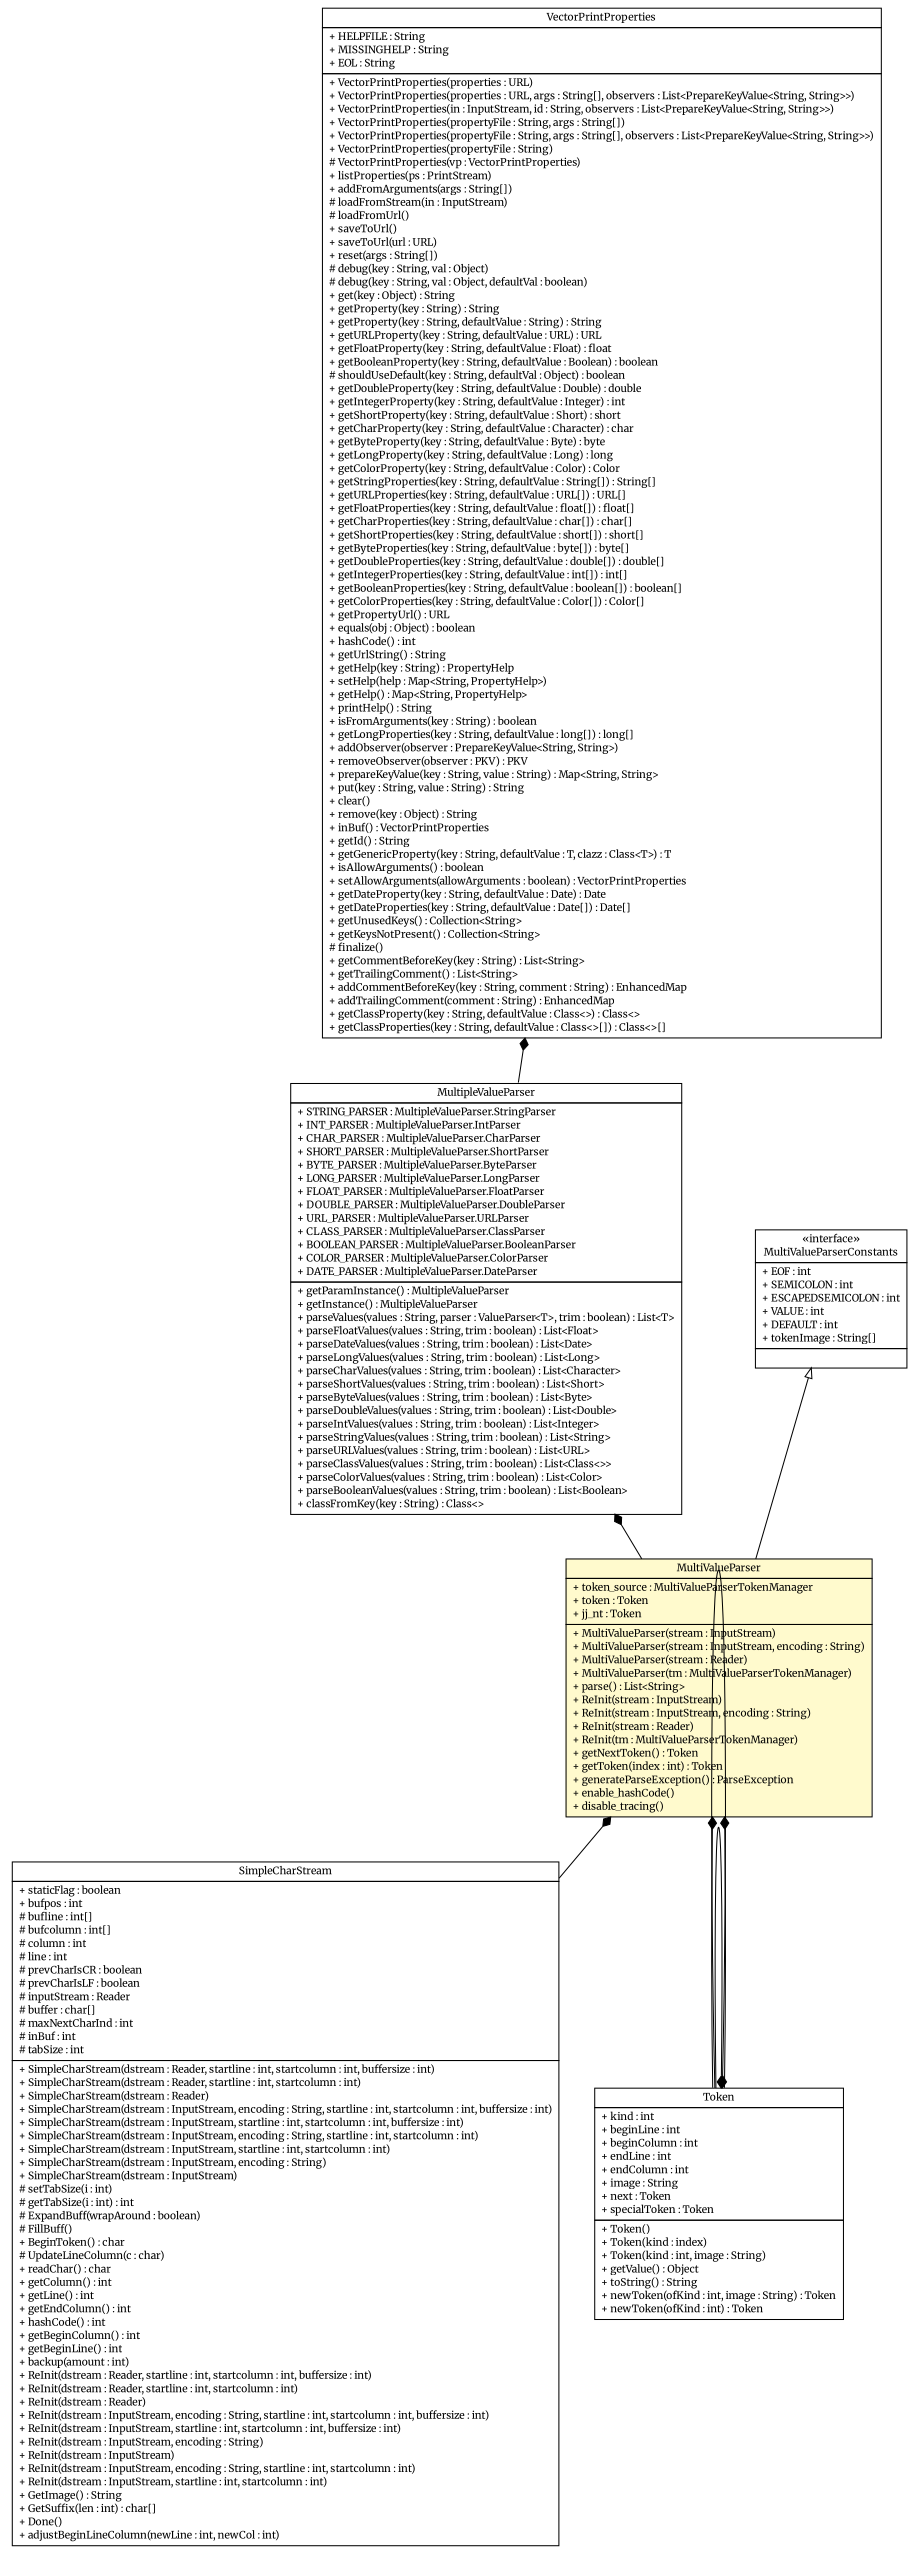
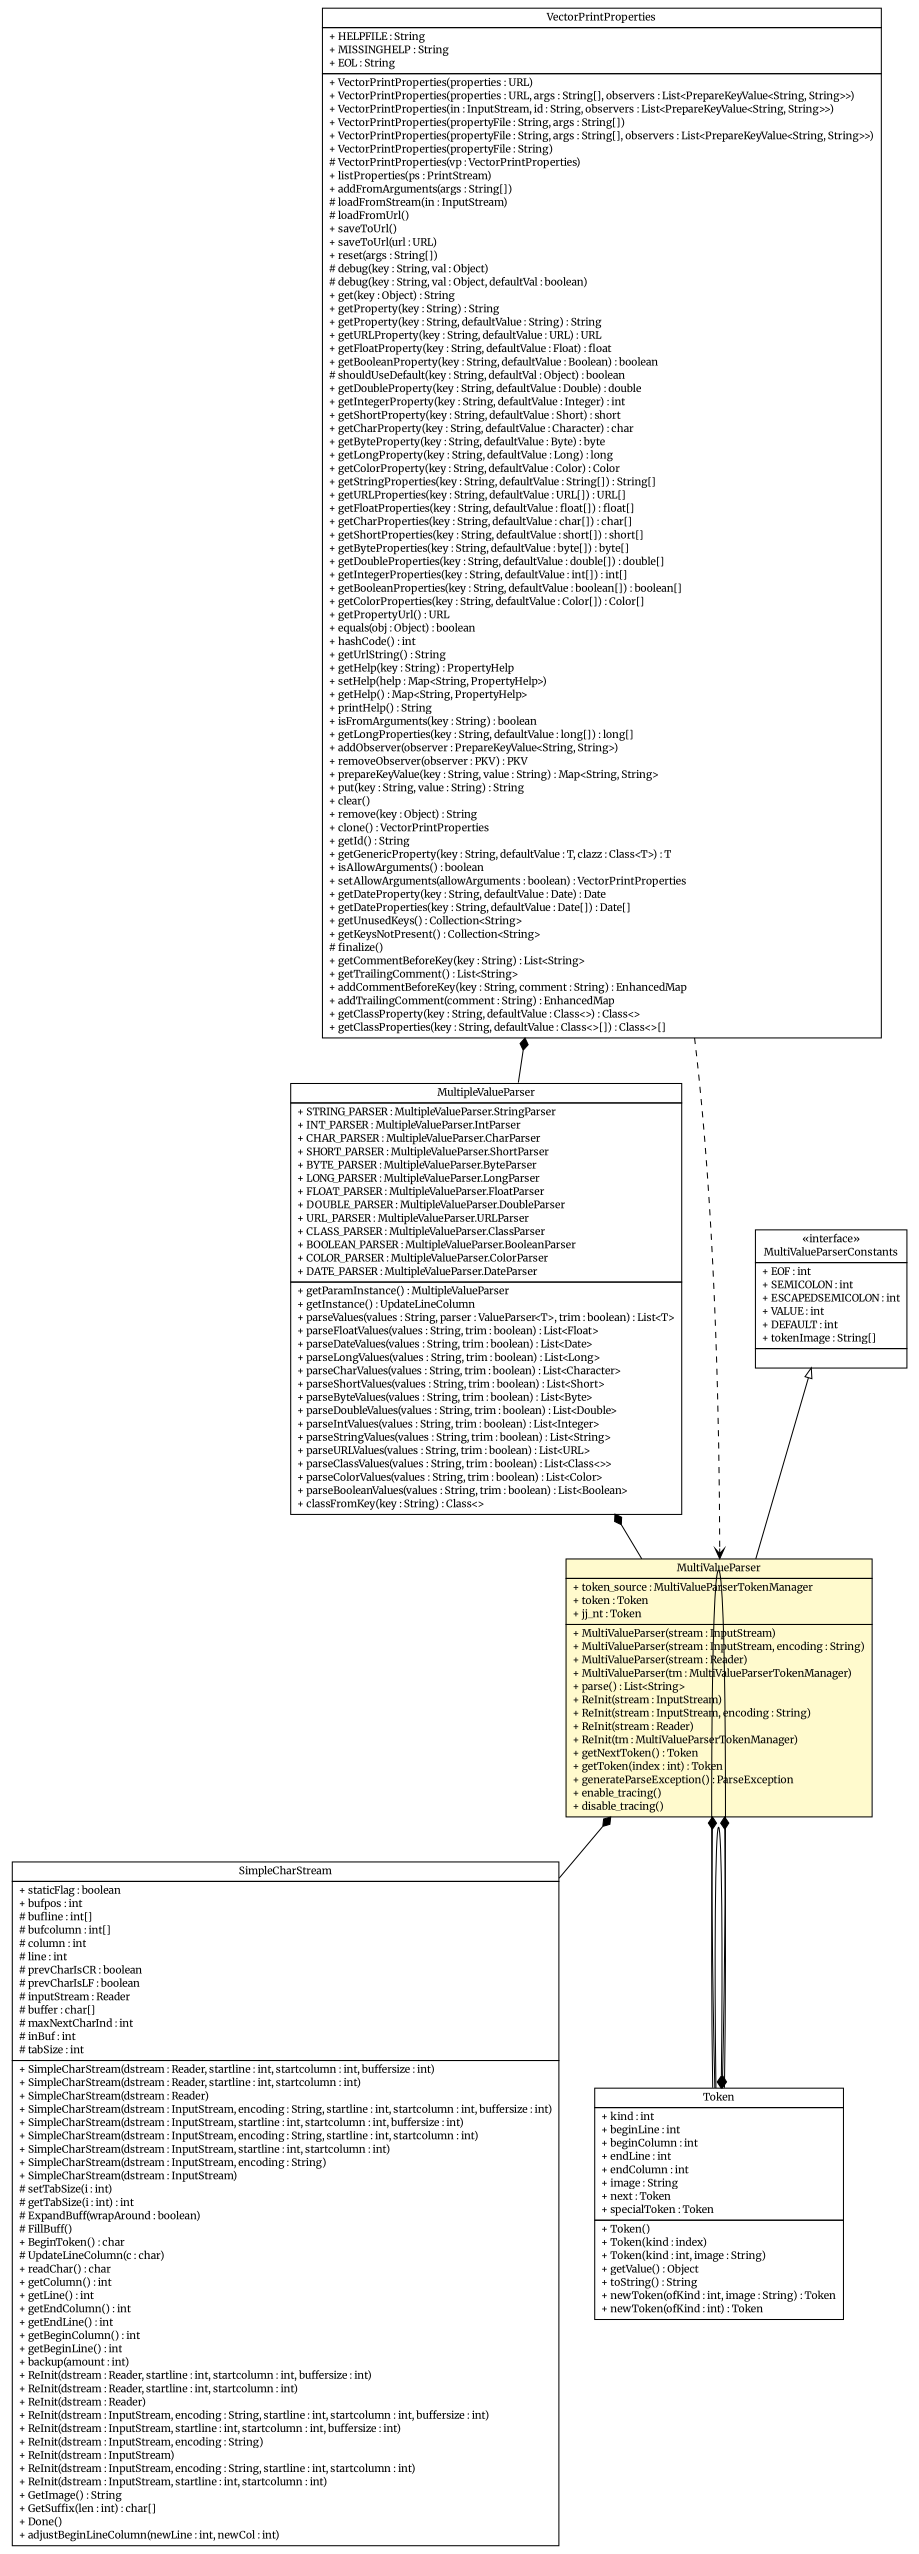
node "VectorPrintProperties": text "+ inBuf() : VectorPrintProperties" -> "+ clone() : VectorPrintProperties"
edge "VectorPrintProperties" -> "MultiValueParser": added
node "MultipleValueParser": text "+ getInstance() : MultipleValueParser" -> "+ getInstance() : UpdateLineColumn"
node "MultiValueParser": text "+ enable_hashCode()" -> "+ enable_tracing()"
node "SimpleCharStream": text "+ hashCode() : int" -> "+ getEndLine() : int"
